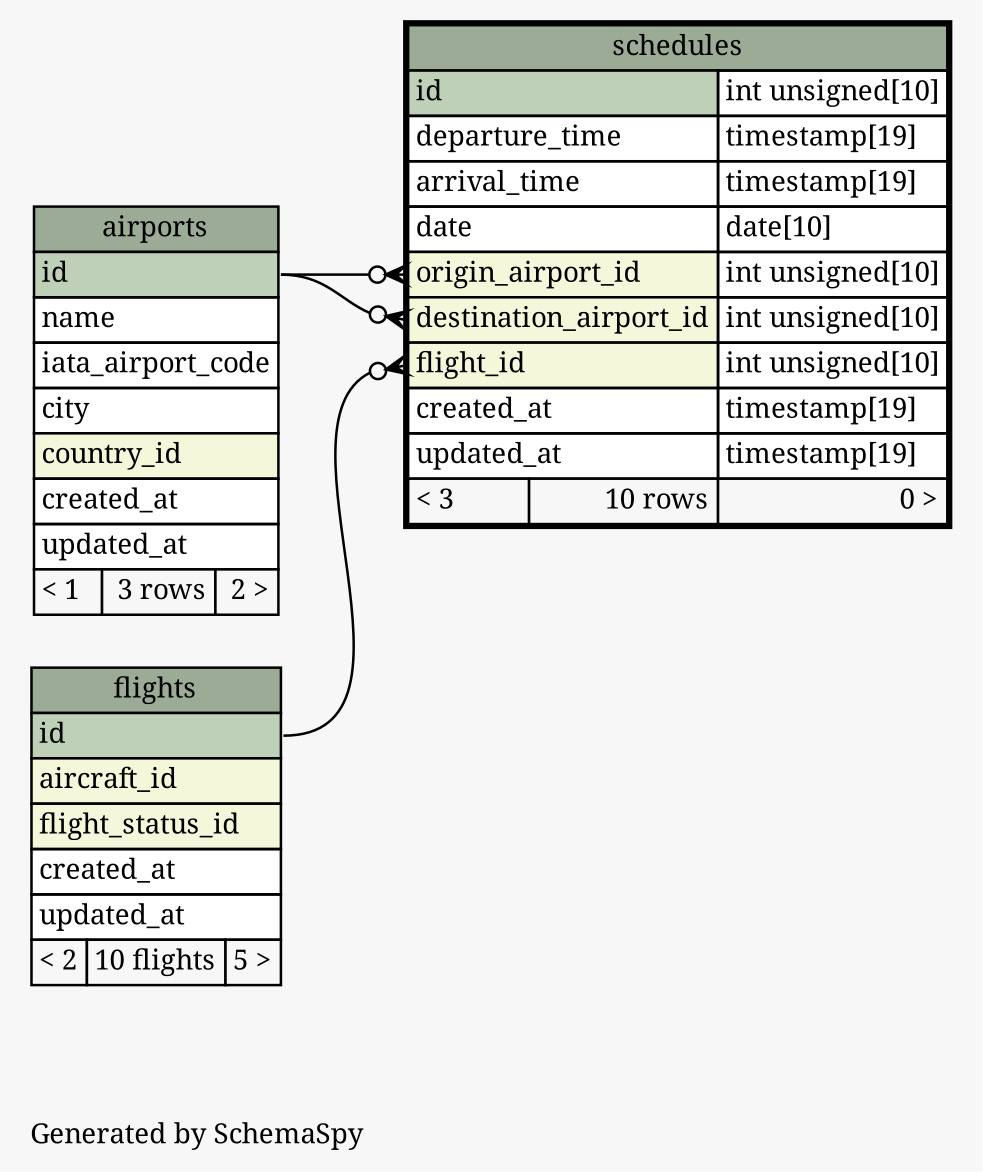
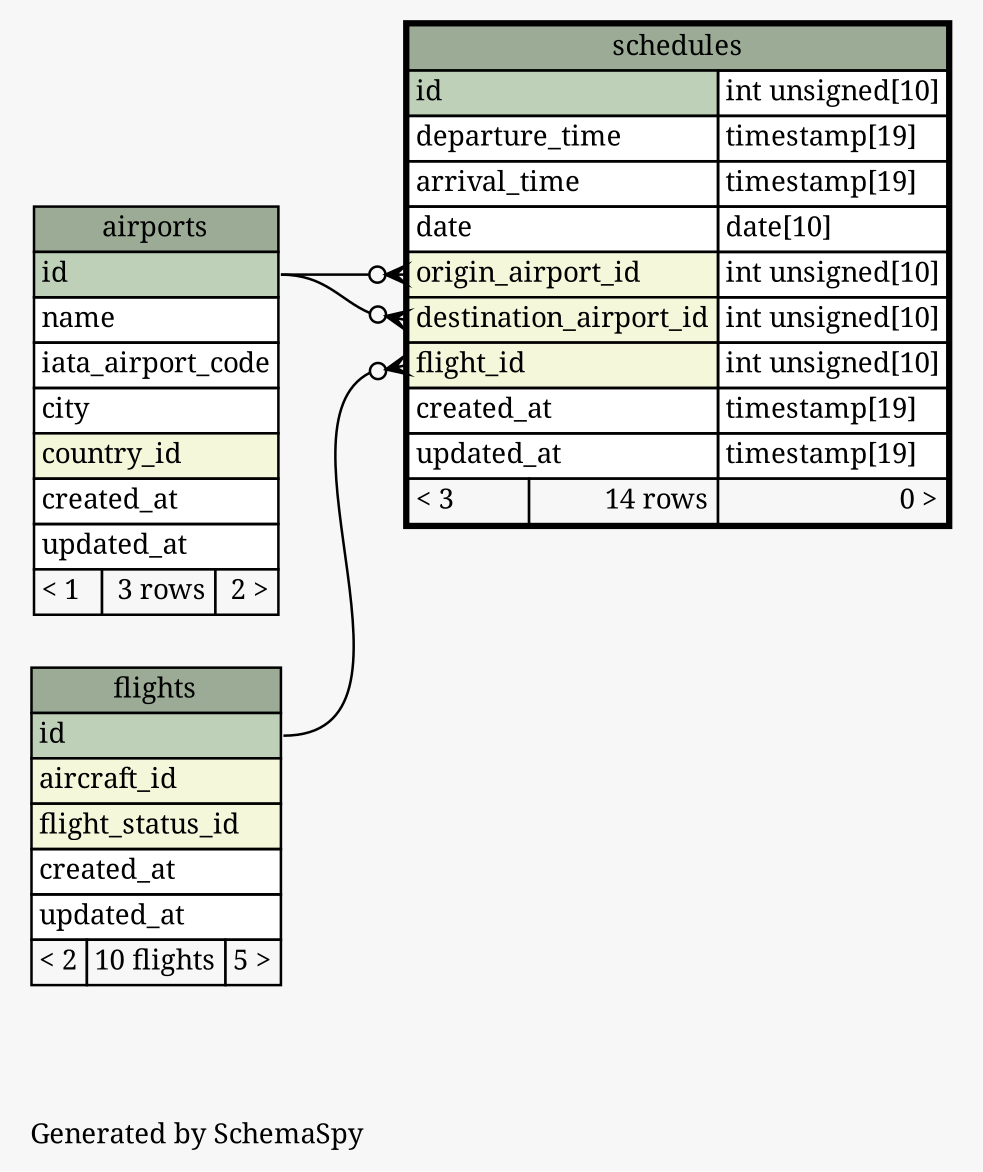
node "schedules": text "10 rows" -> "14 rows"
